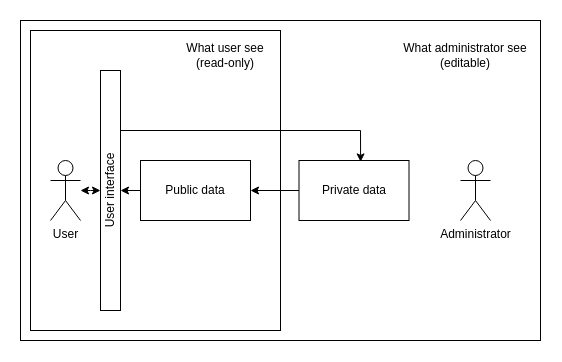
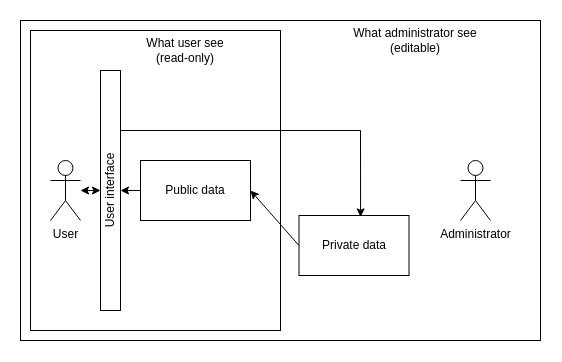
node "What user see (read-only)": moved (226, 56) -> (186, 51)
node "What administrator see (editable)": moved (466, 56) -> (416, 41)
node "Private data": moved (354, 191) -> (354, 246)
